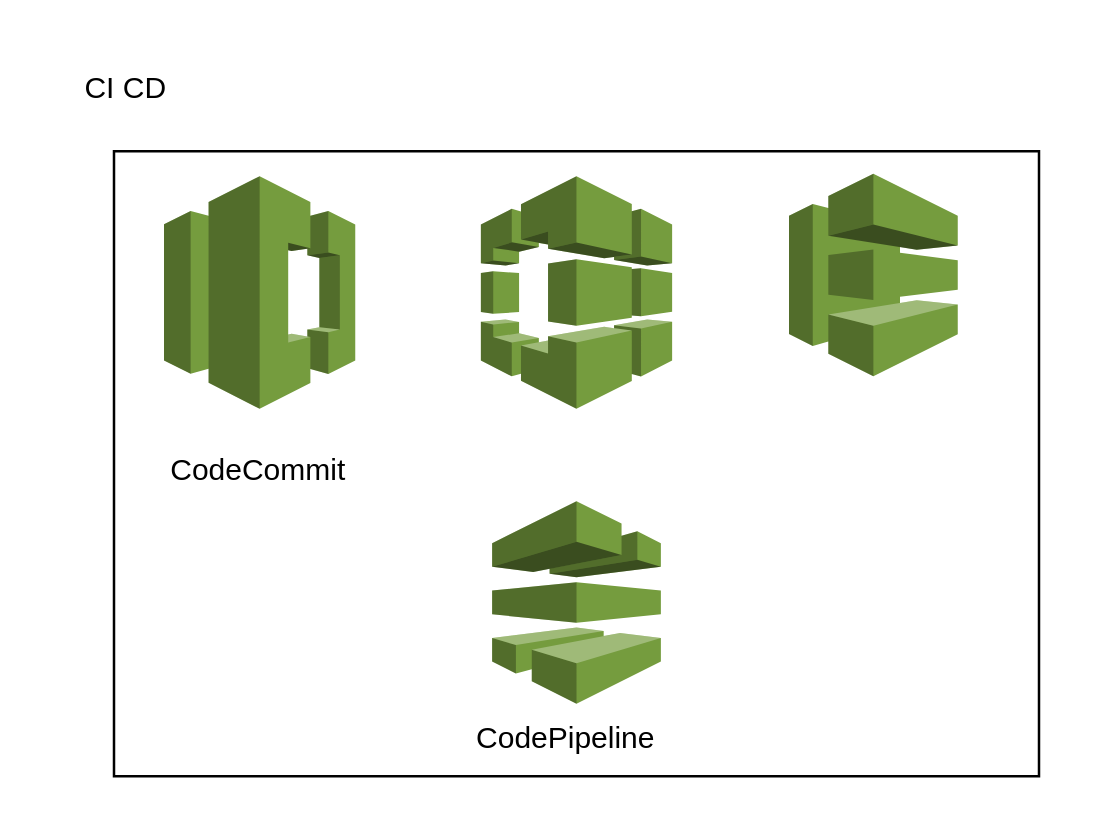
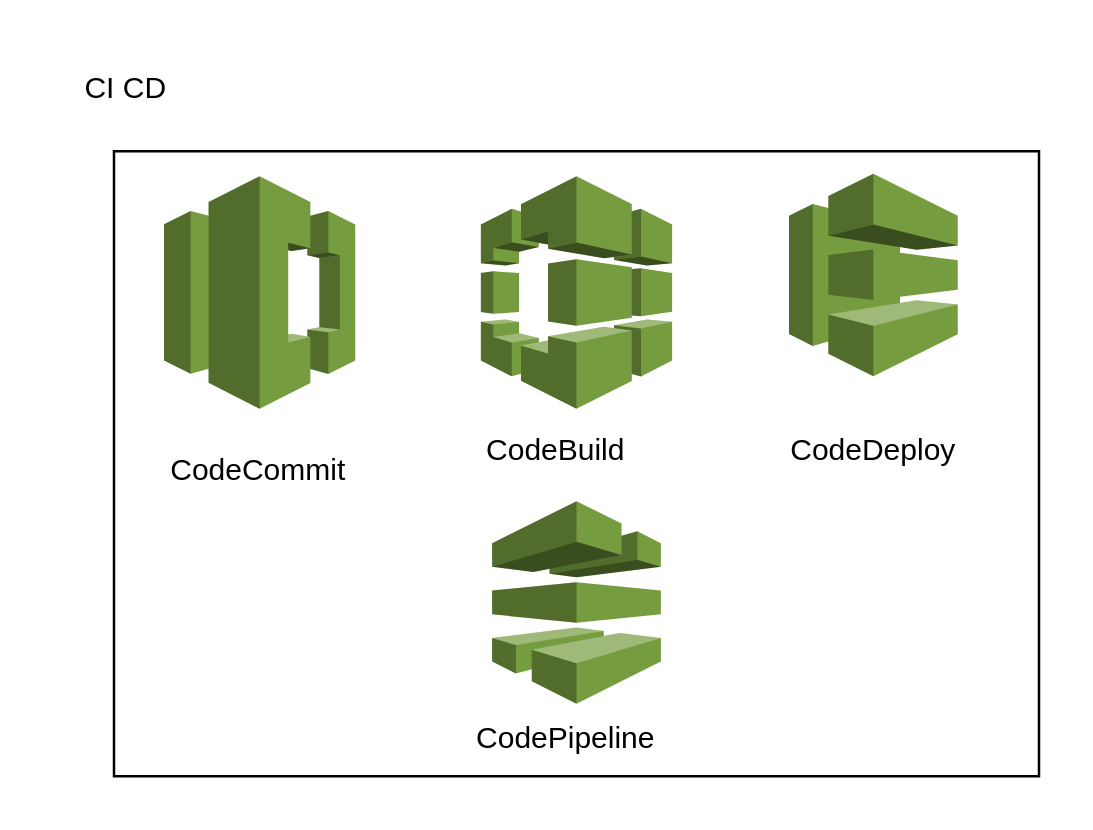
node "CodeBuild": added
node "CodeDeploy": added
